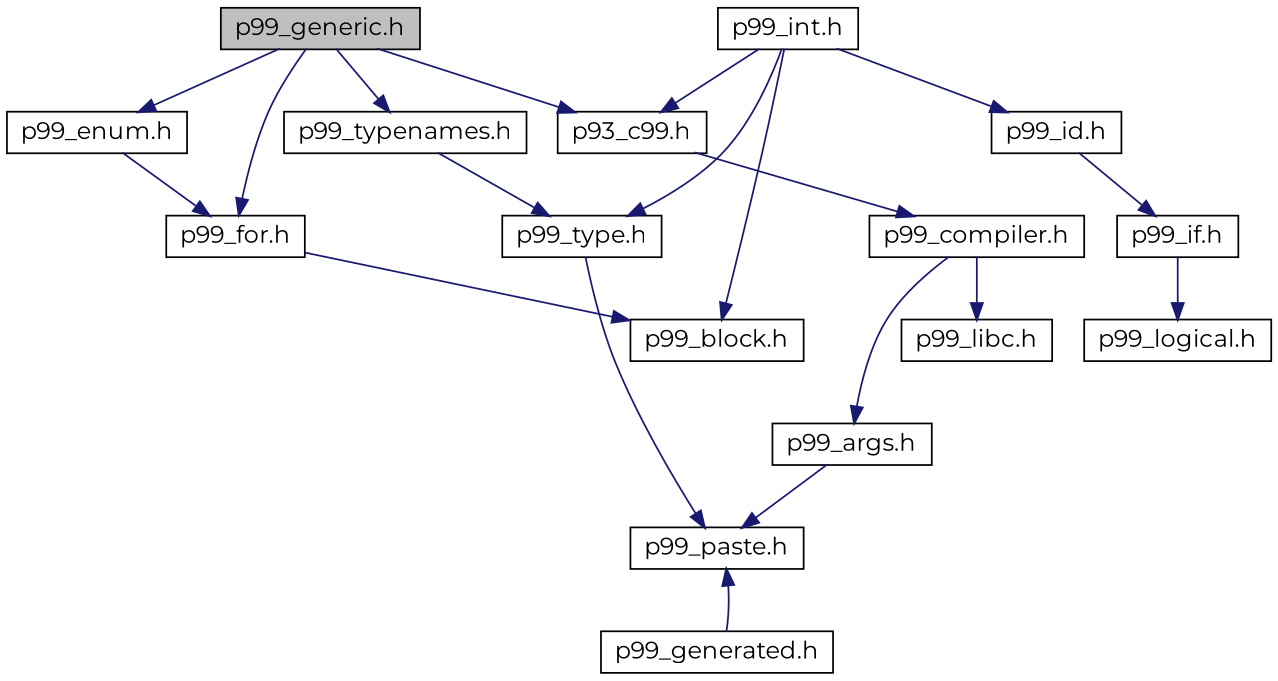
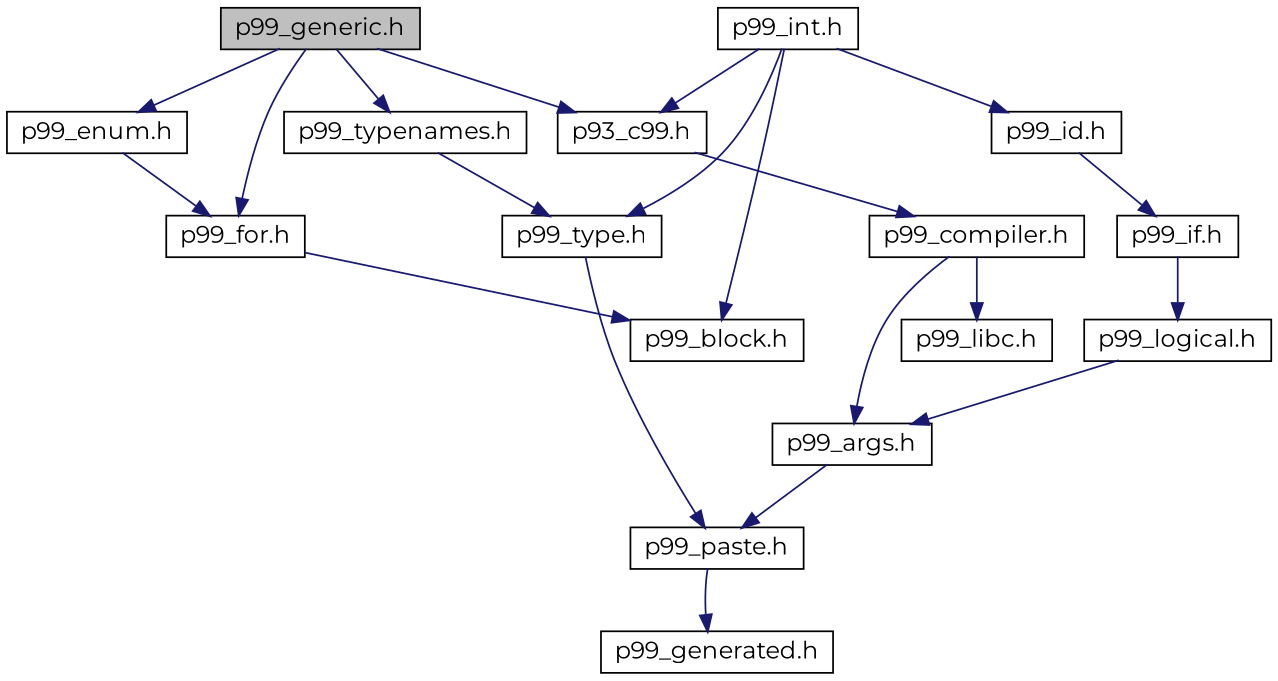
edge "p99_logical.h" -> "p99_args.h": added
edge "p99_generated.h" -> "p99_paste.h": reversed
